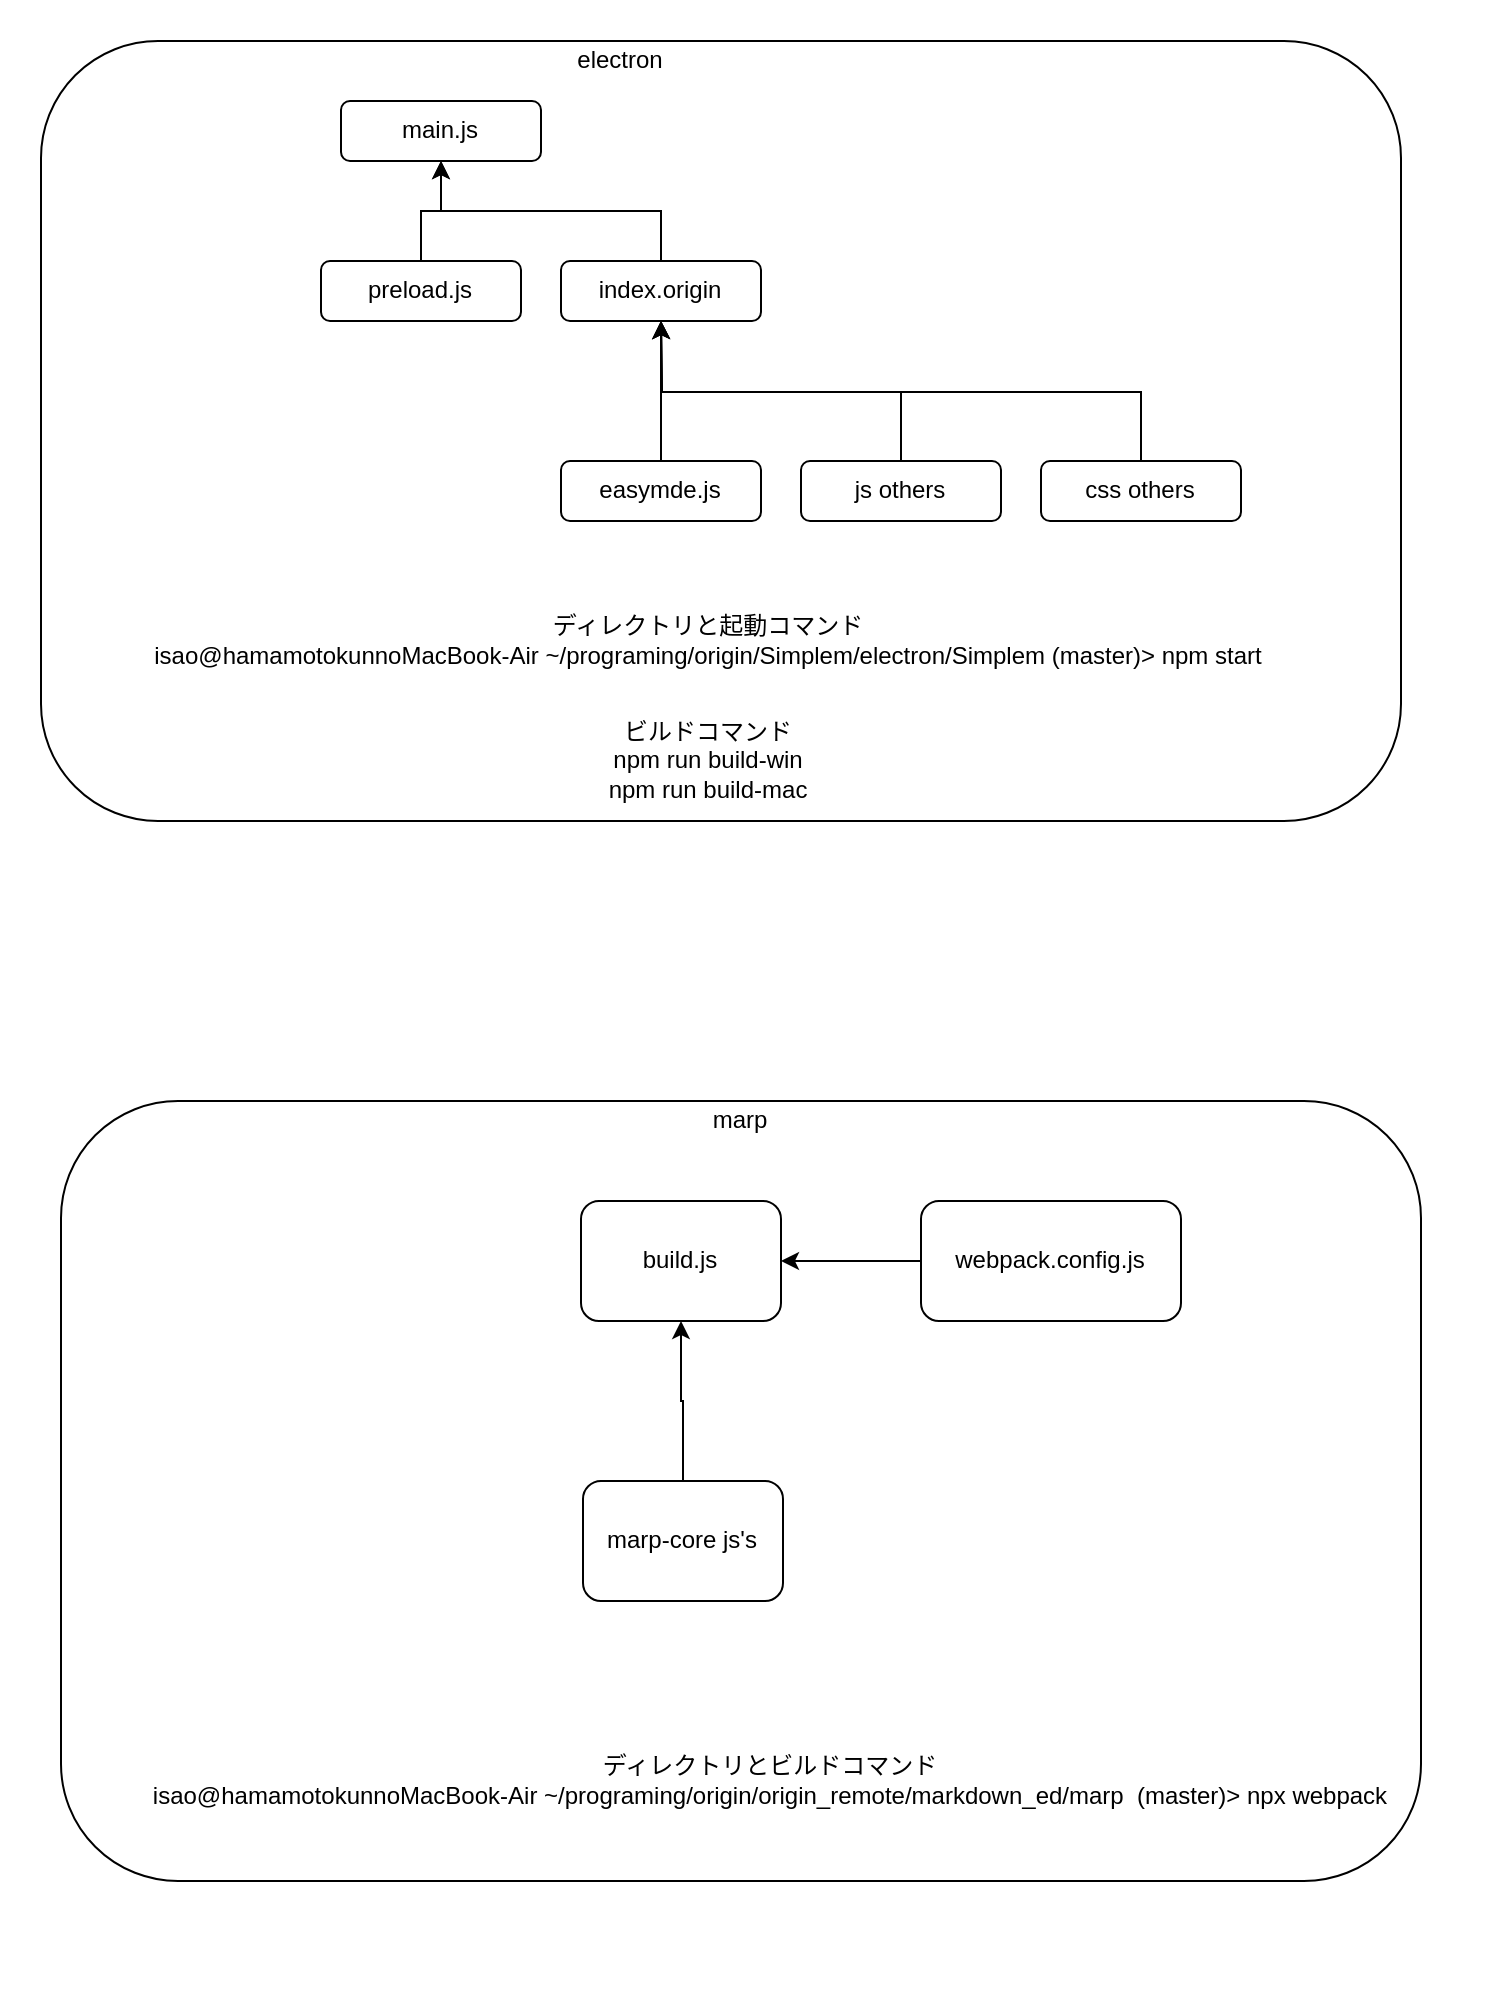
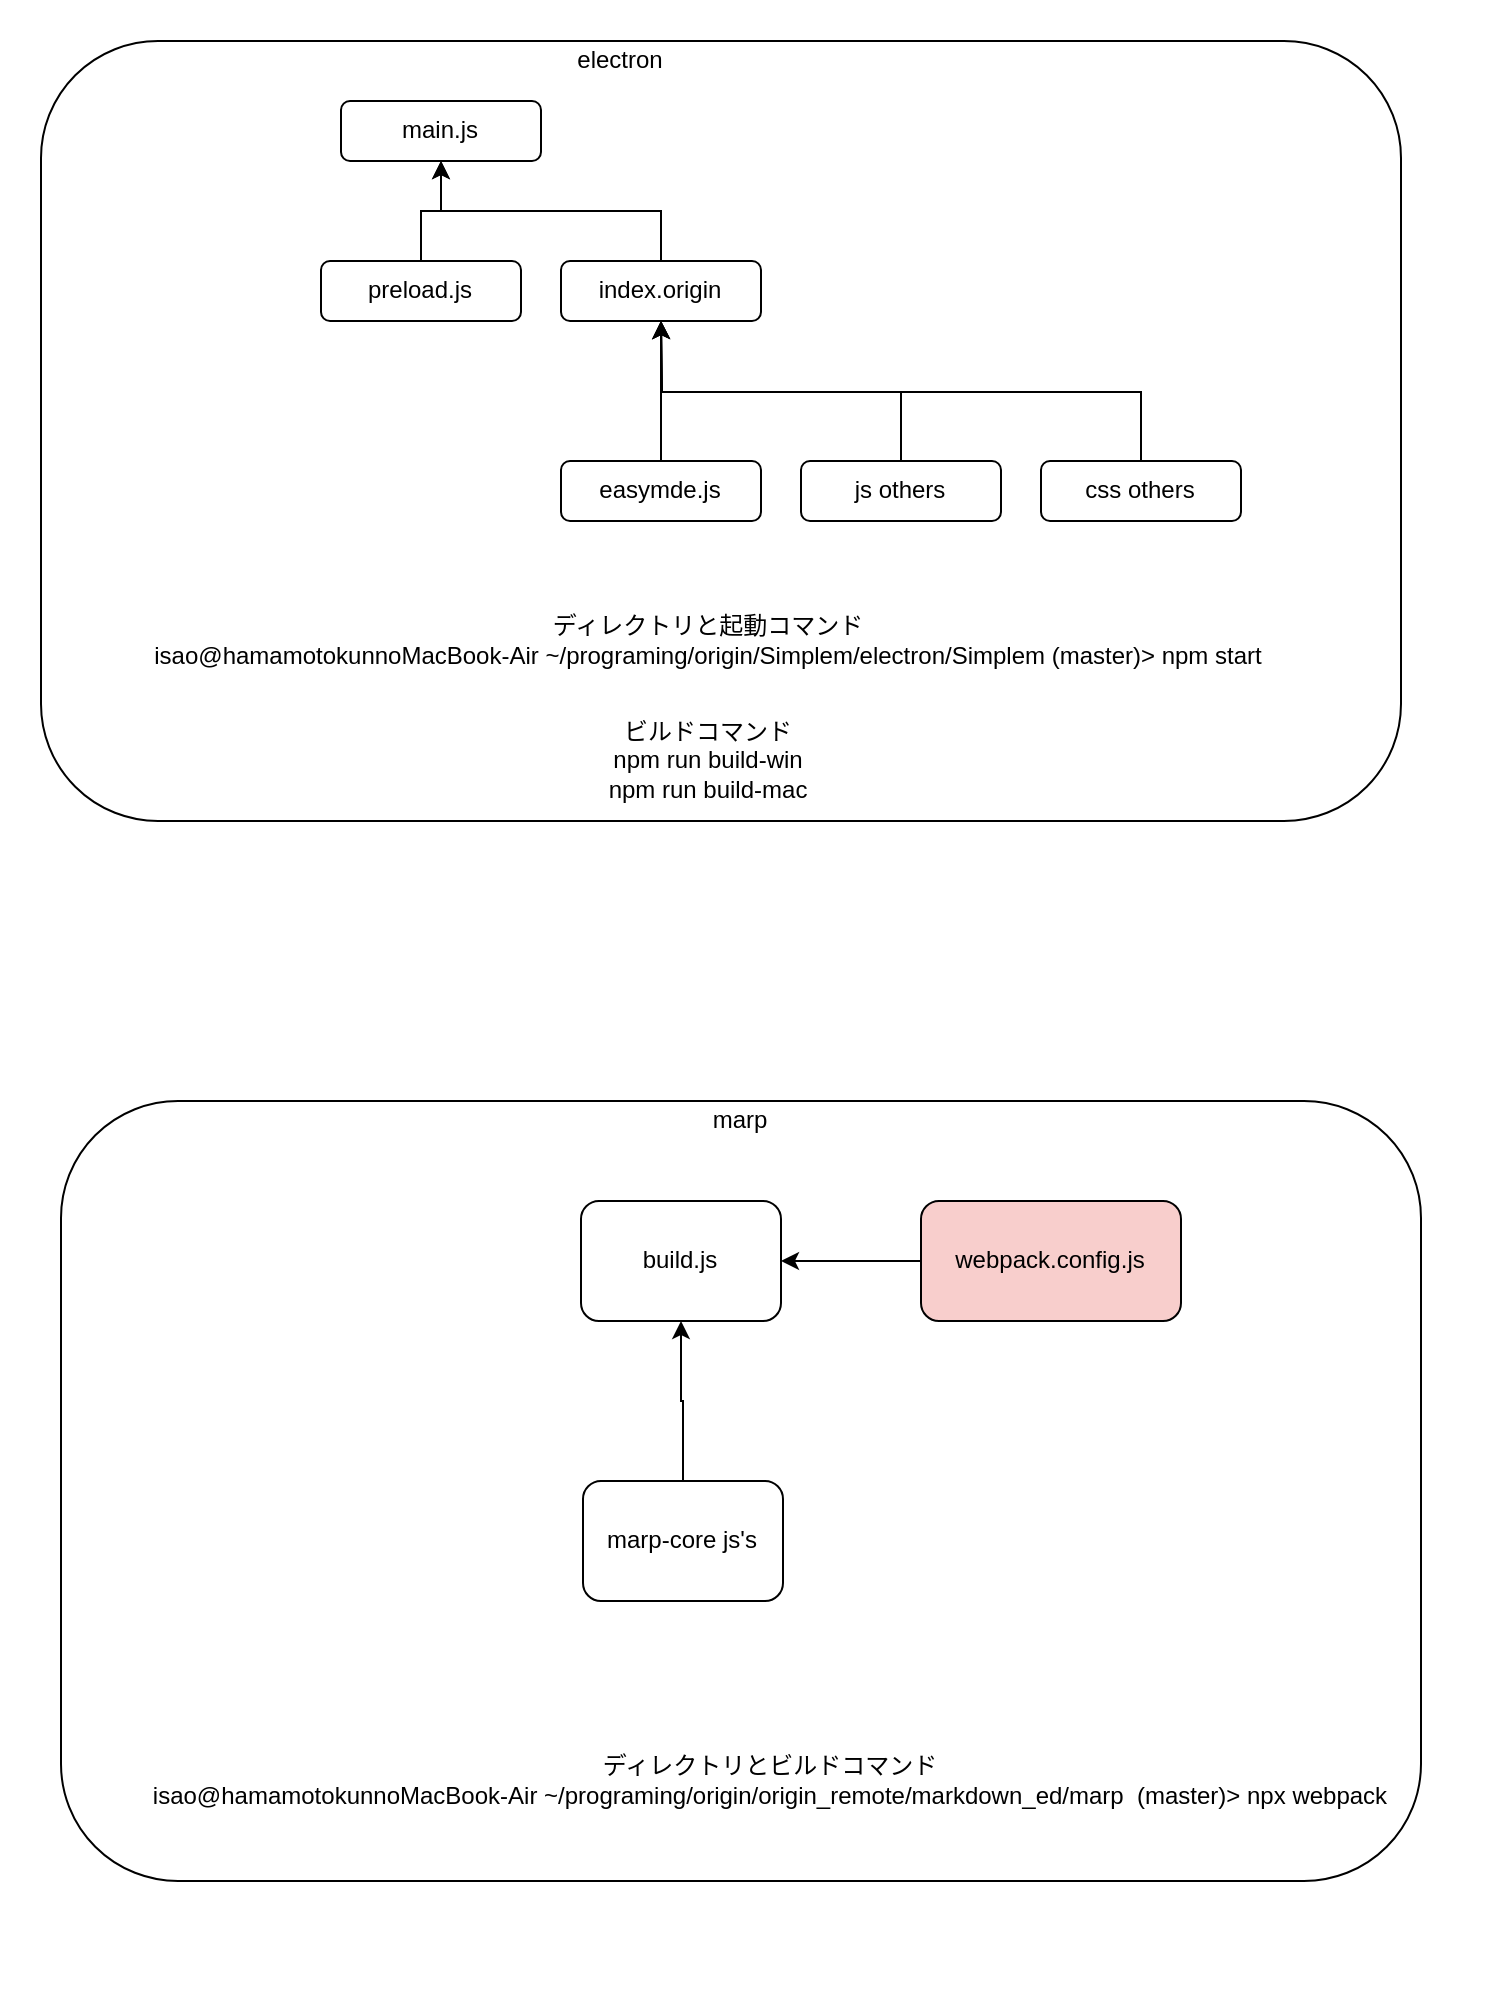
node "webpack.config.js": fillcolor #ffffff -> #f8cecc
